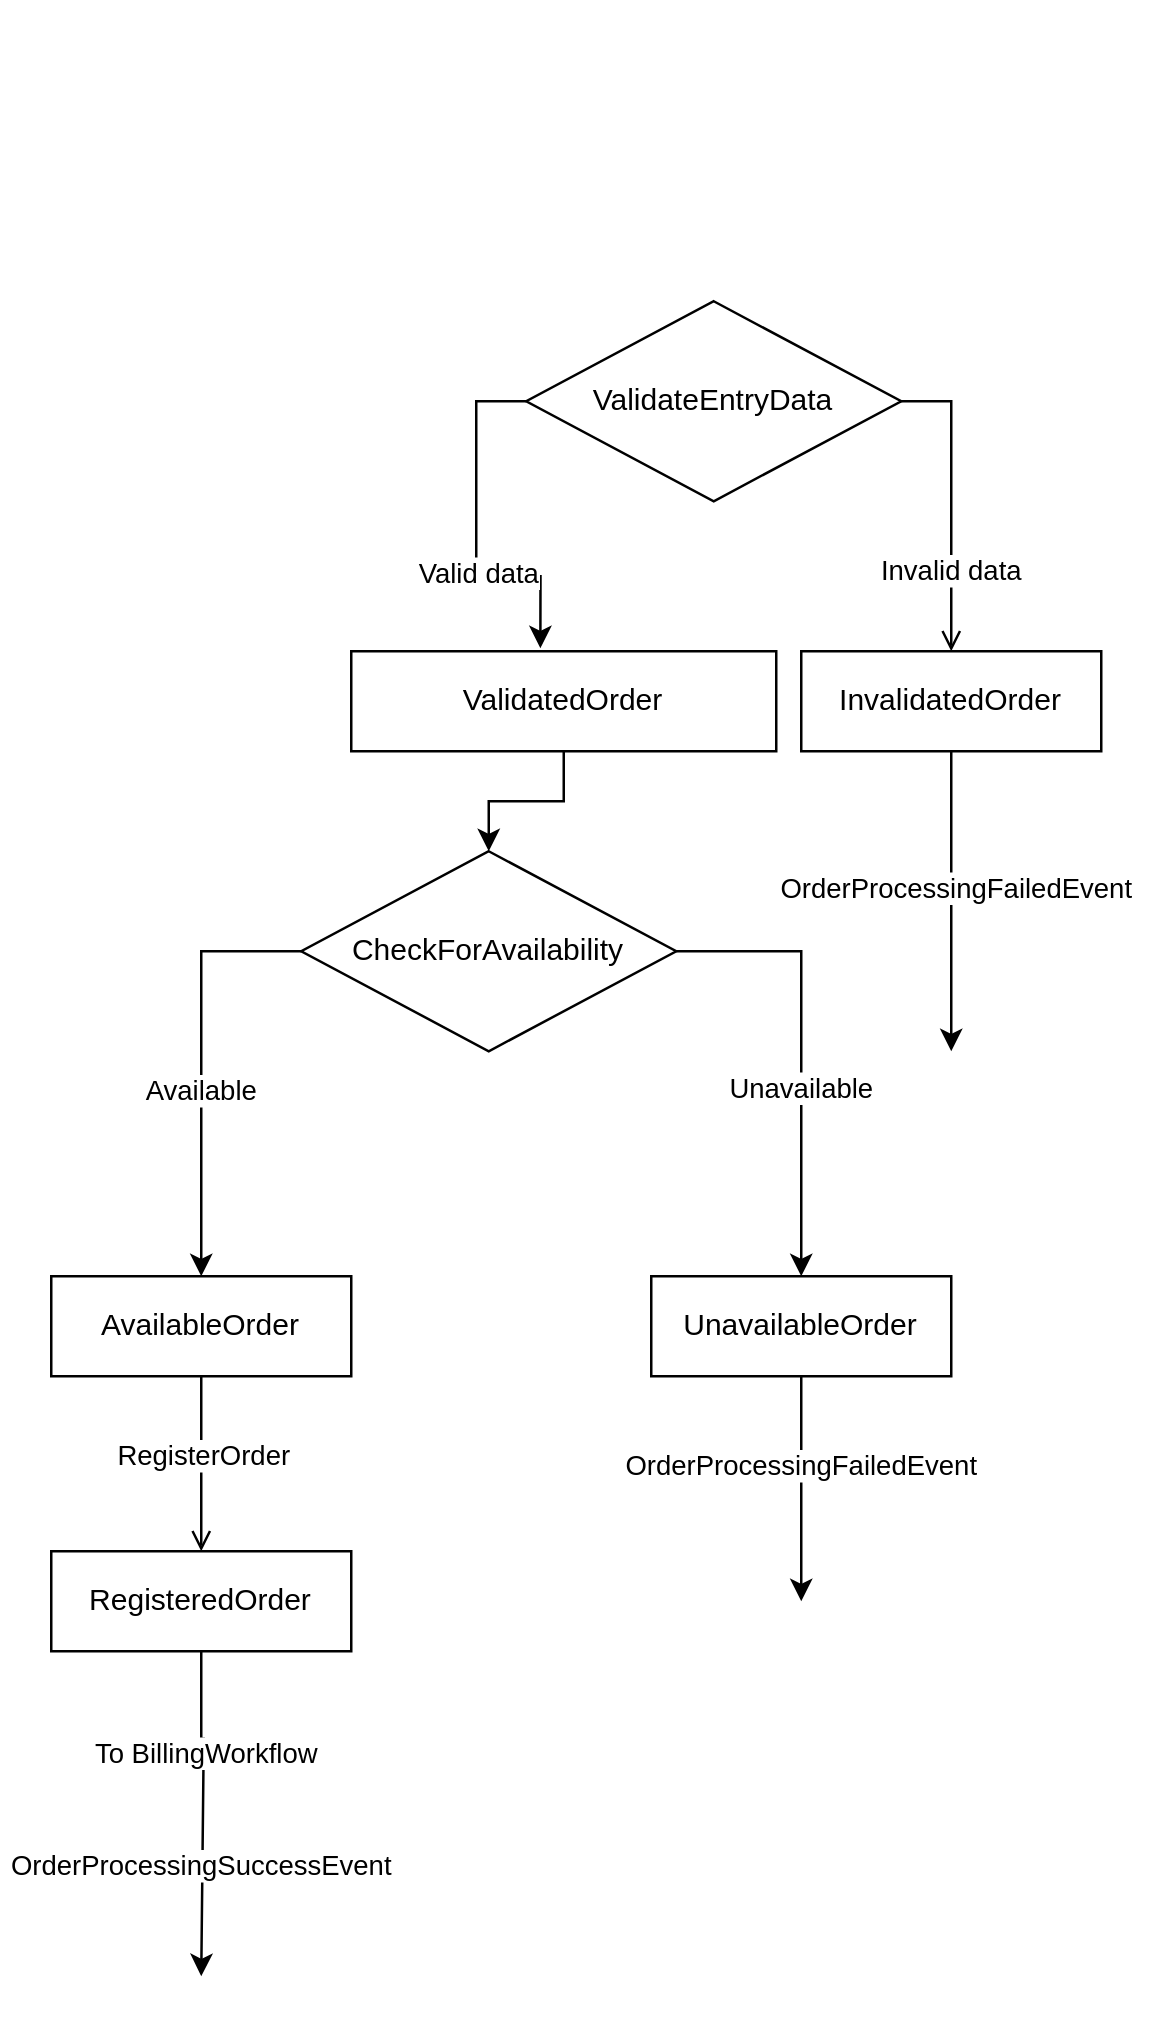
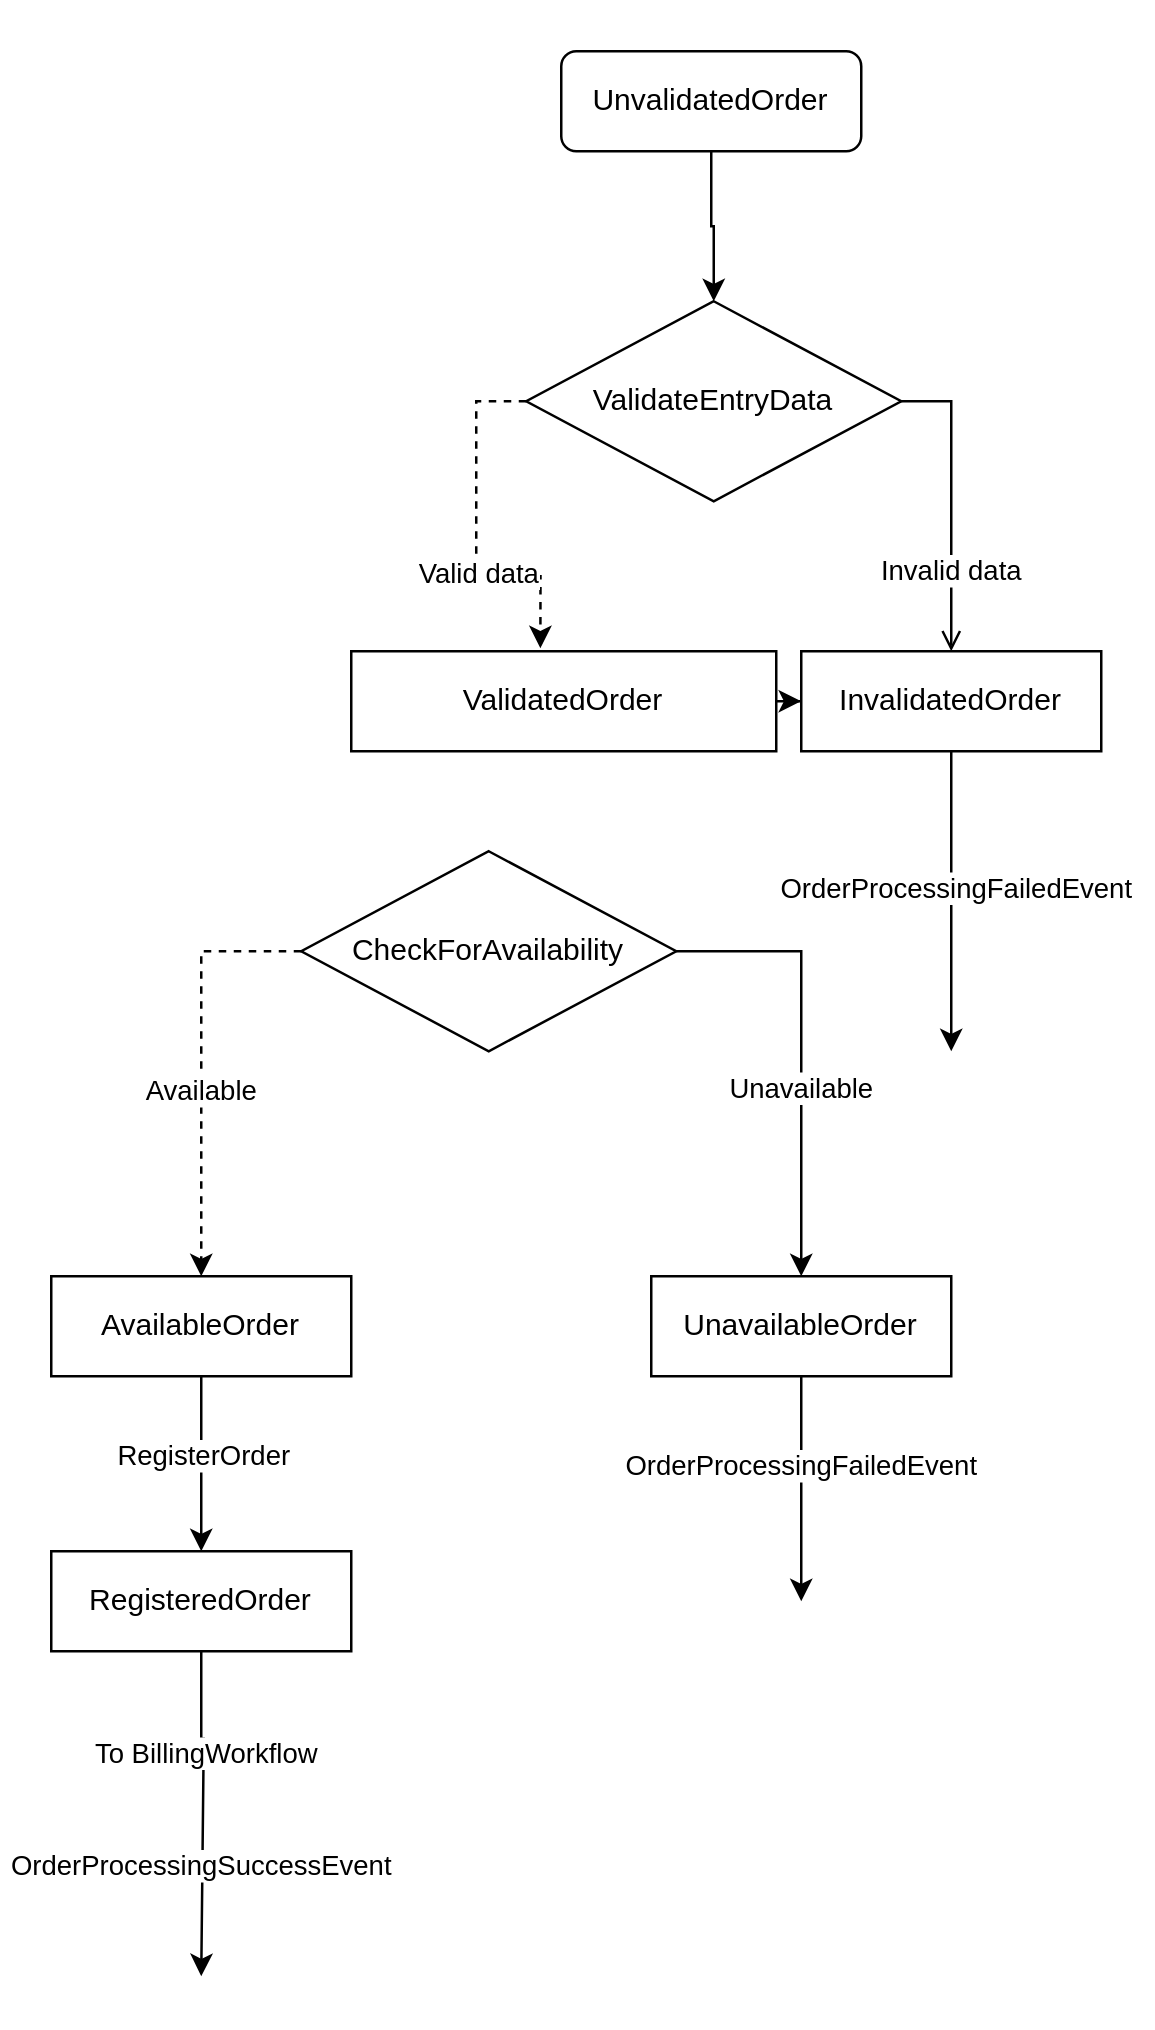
node "UnvalidatedOrder": added
edge "UnvalidatedOrder" -> "ValidateEntryData": added
edge "ValidateEntryData" -> "ValidatedOrder": style solid -> dashed
edge "ValidatedOrder" -> "CheckForAvailability": now "ValidatedOrder" -> "InvalidatedOrder"
edge "CheckForAvailability" -> "AvailableOrder": style solid -> dashed
edge "AvailableOrder" -> "RegisteredOrder": arrowhead open -> classic
